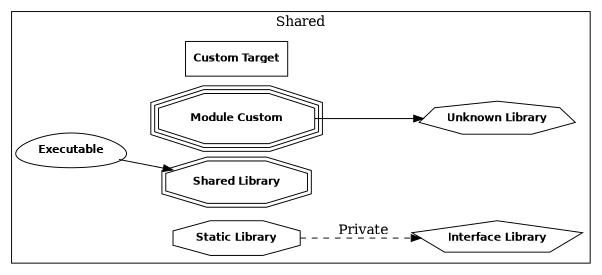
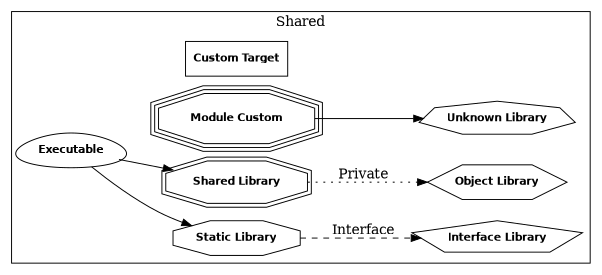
node "Object Library": added
edge "Executable" -> "Static Library": added
edge "Static Library" -> "Interface Library": label "Private" -> "Interface"
